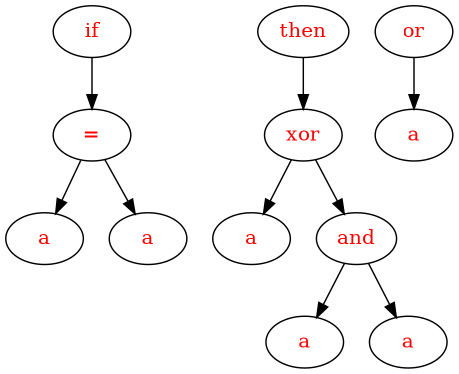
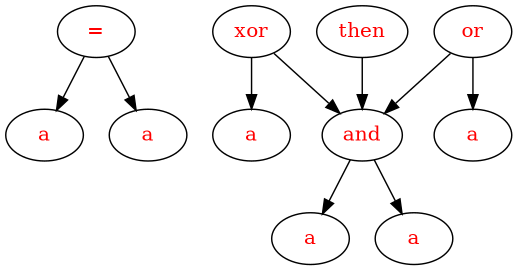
node "if": removed
edge "then" -> "xor": now "then" -> "and"
edge "or" -> "and": added
